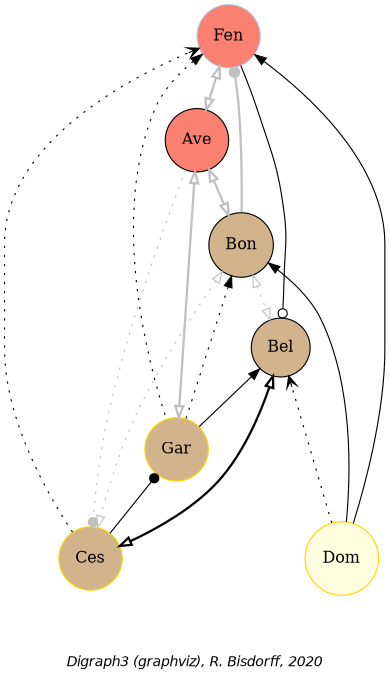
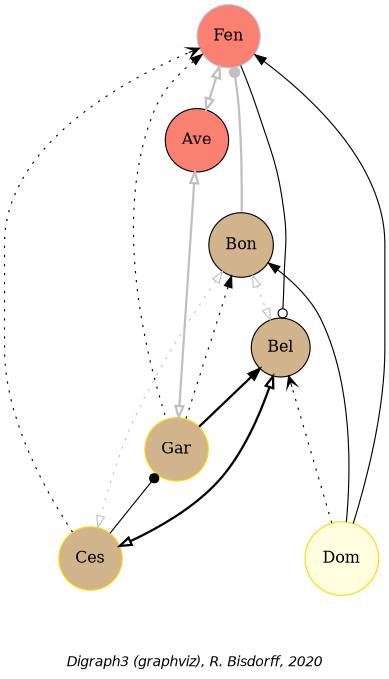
edge "Ave" -- "Bon": removed
edge "Ave" -> "Ces": removed
edge "Gar" -> "Bel": style solid -> bold
